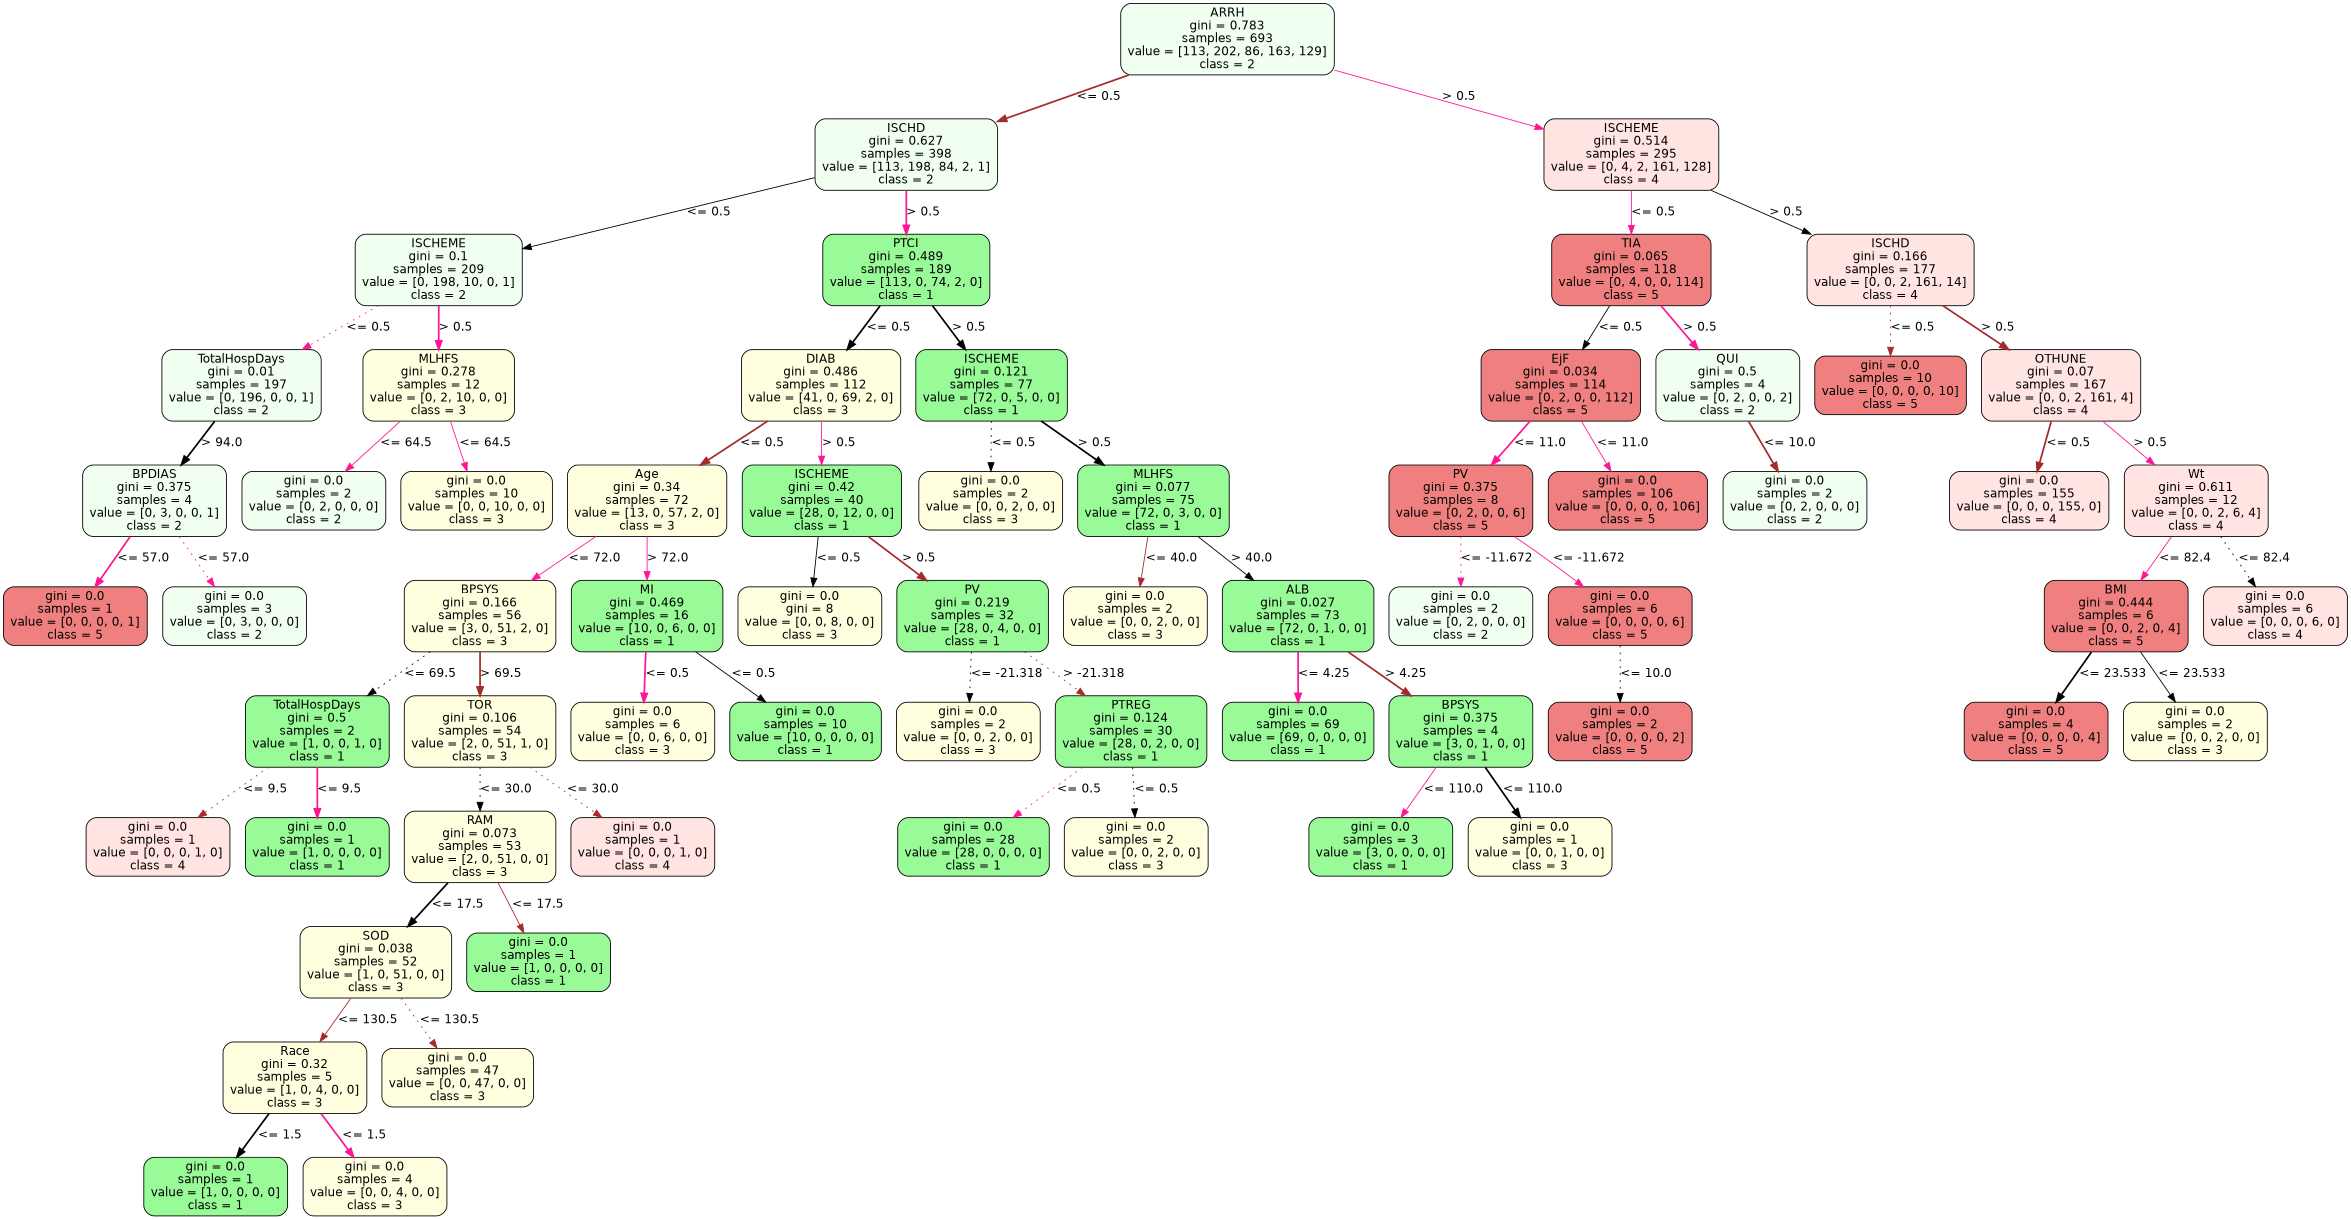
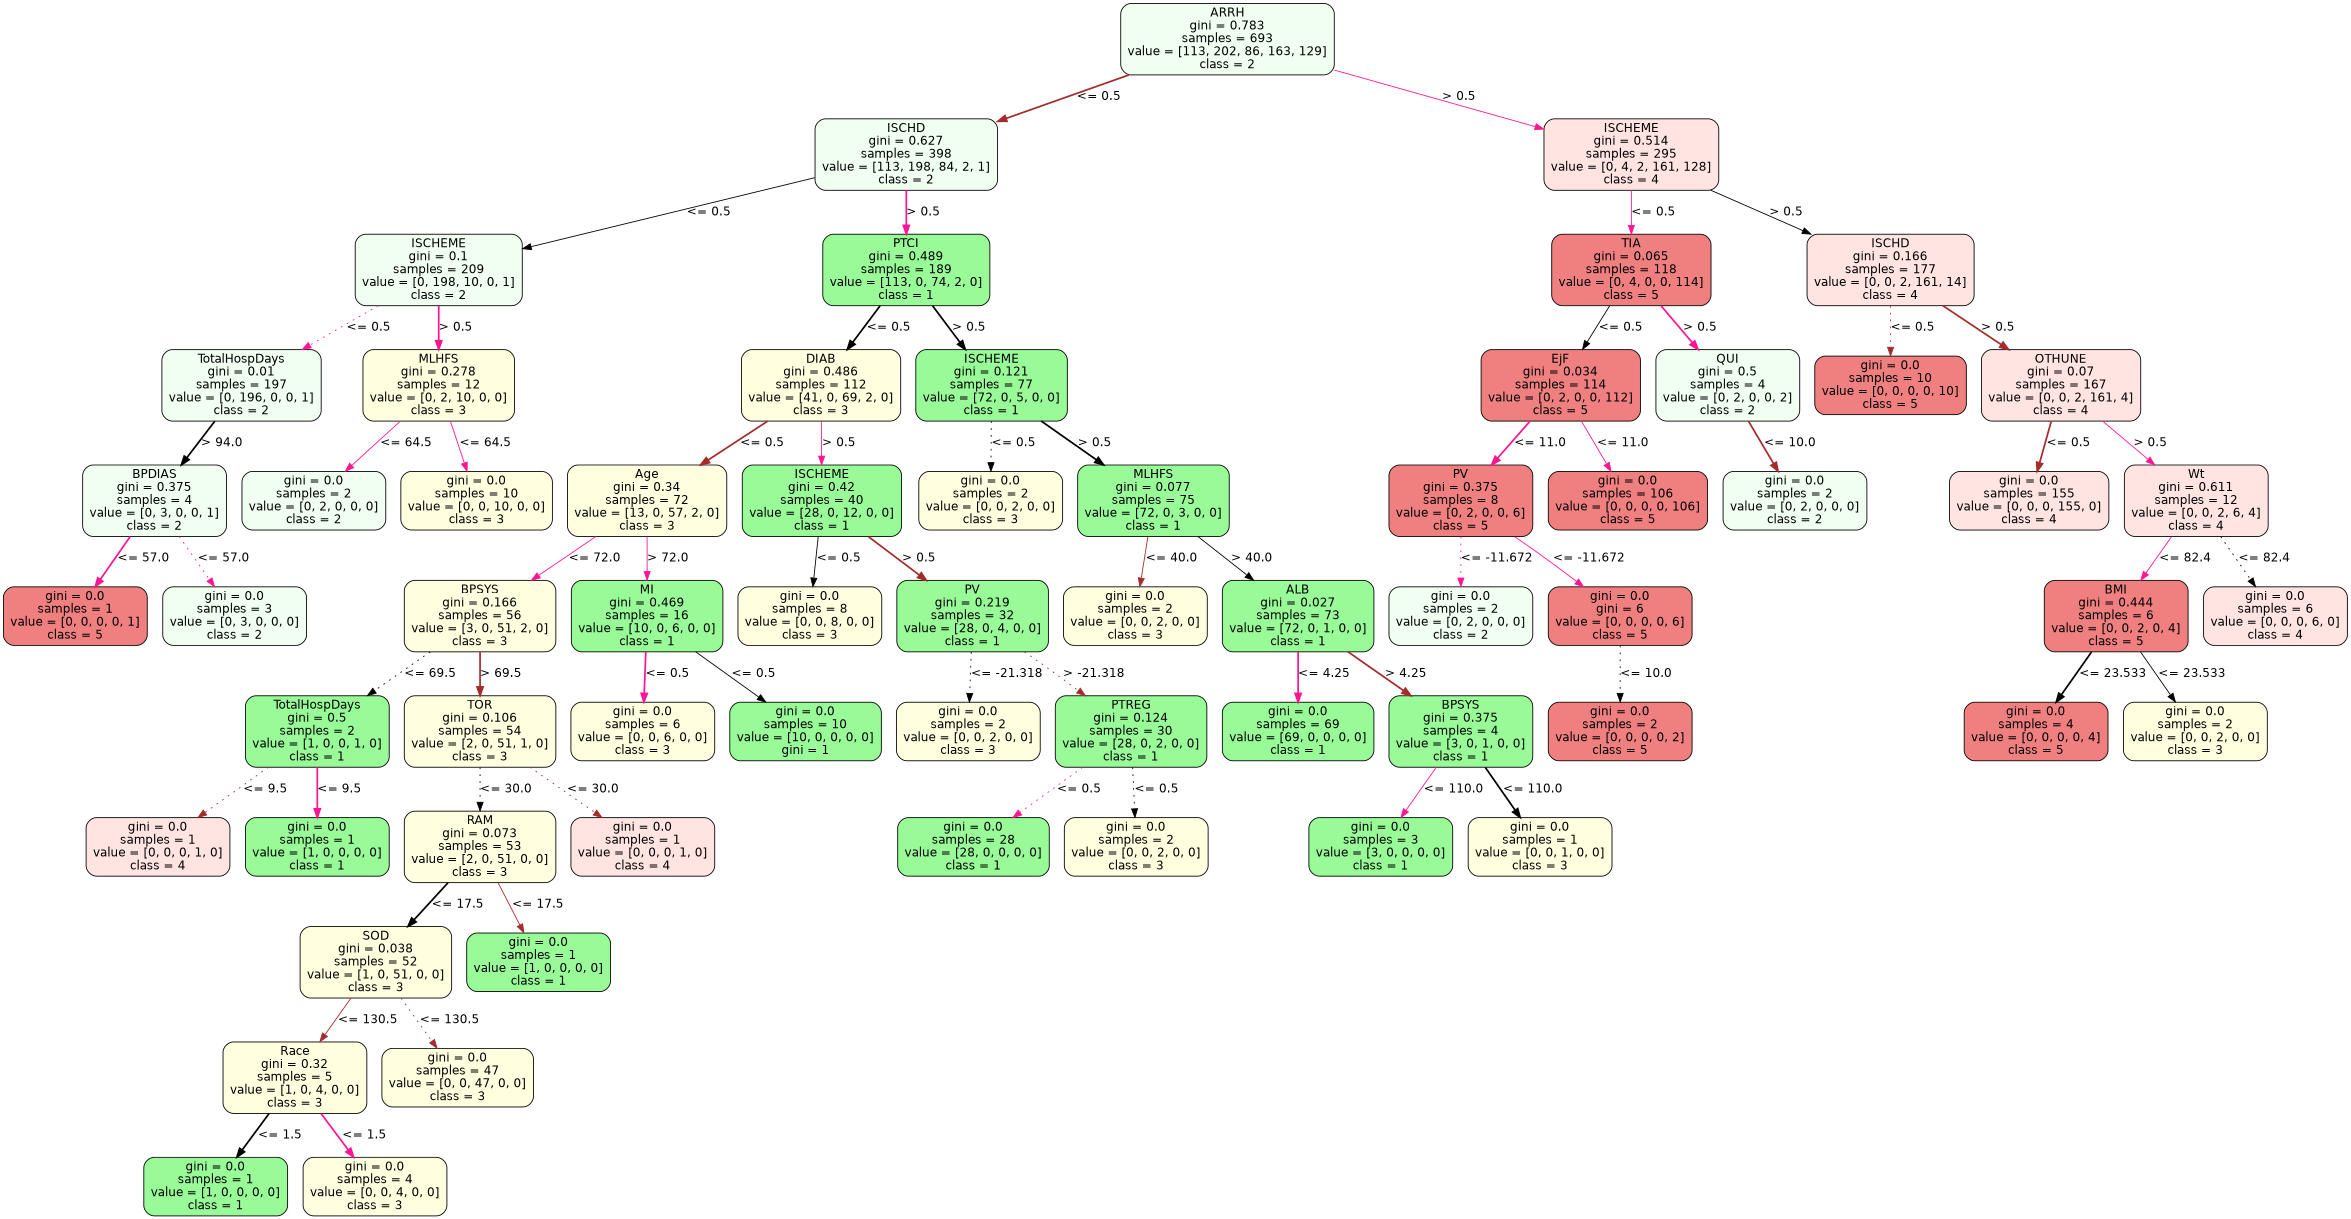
node "gini = 0.0 gini = 8 value = [0, 0, 8, 0, 0] class = 3": label "gini = 0.0 gini = 8 value = [0, 0, 8, 0, 0] class = 3" -> "gini = 0.0 samples = 8 value = [0, 0, 8, 0, 0] class = 3"
node "gini = 0.0 samples = 6 value = [0, 0, 0, 0, 6] class = 5": label "gini = 0.0 samples = 6 value = [0, 0, 0, 0, 6] class = 5" -> "gini = 0.0 gini = 6 value = [0, 0, 0, 0, 6] class = 5"
node "gini = 0.0 samples = 10 value = [10, 0, 0, 0, 0] class = 1": label "gini = 0.0 samples = 10 value = [10, 0, 0, 0, 0] class = 1" -> "gini = 0.0 samples = 10 value = [10, 0, 0, 0, 0] gini = 1"
